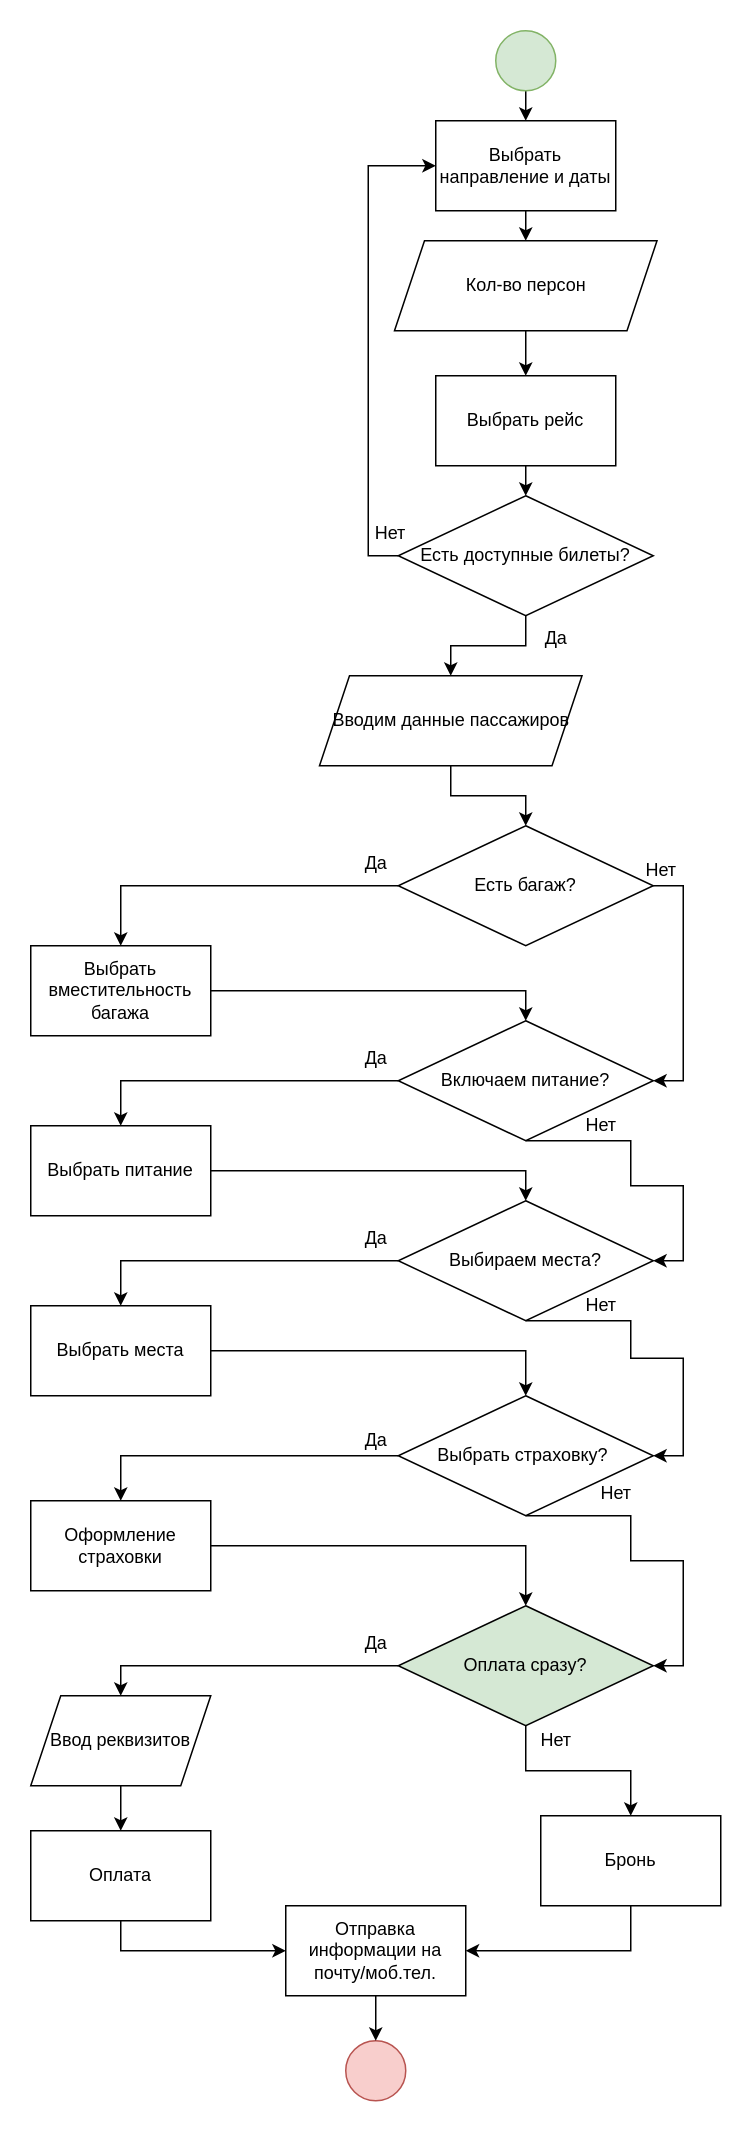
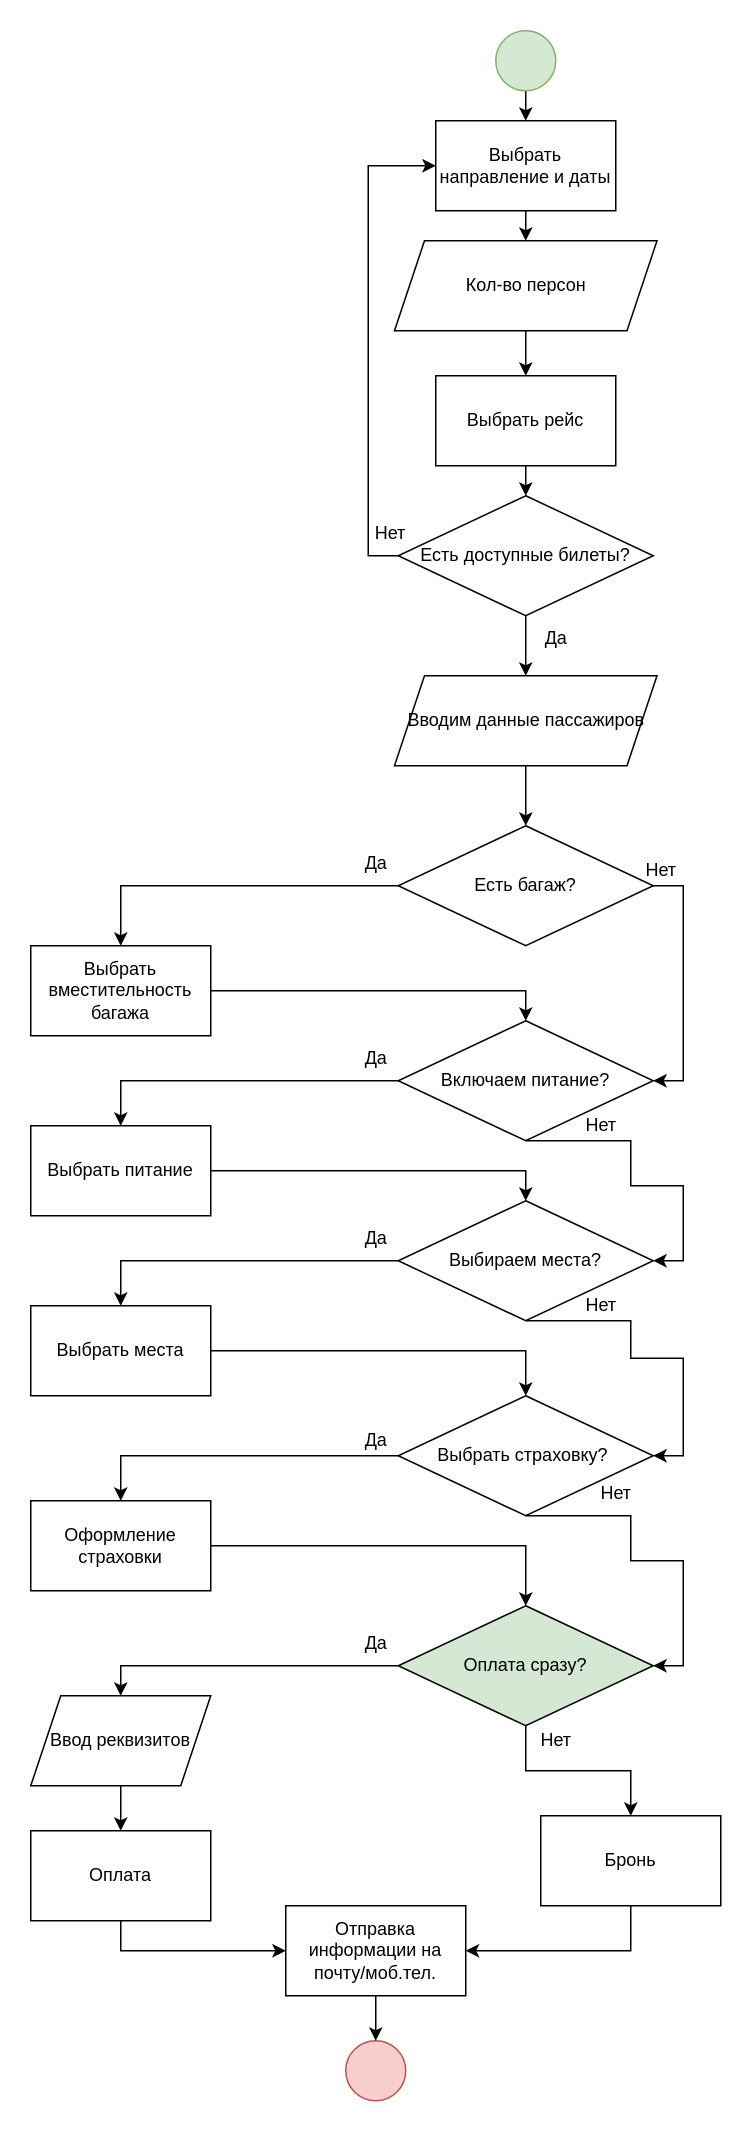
node "Вводим данные пассажиров": moved (451, 721) -> (526, 721)
